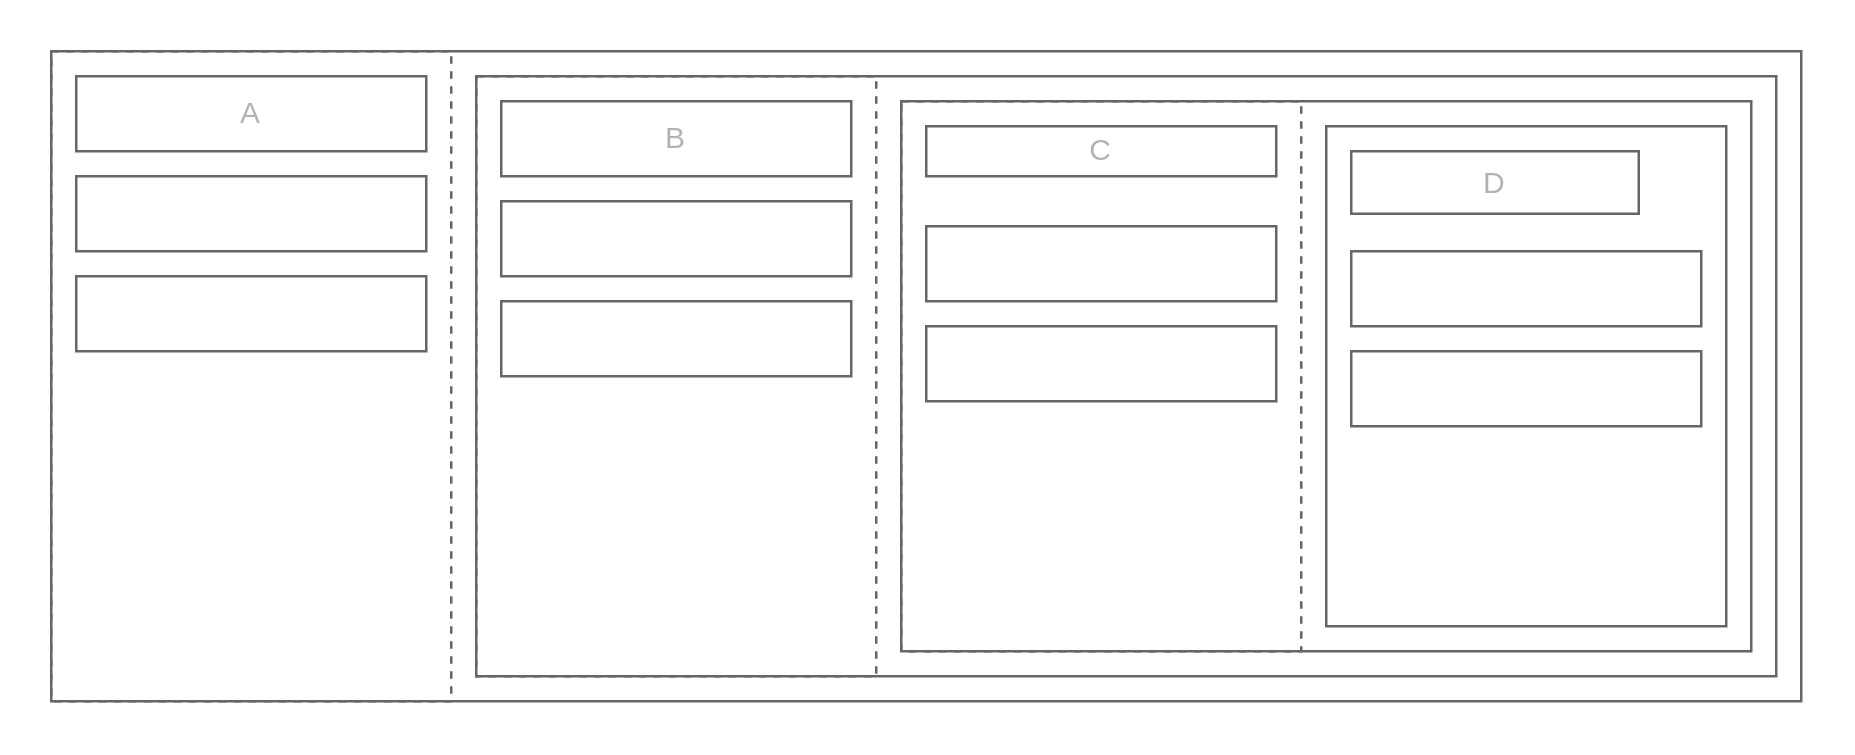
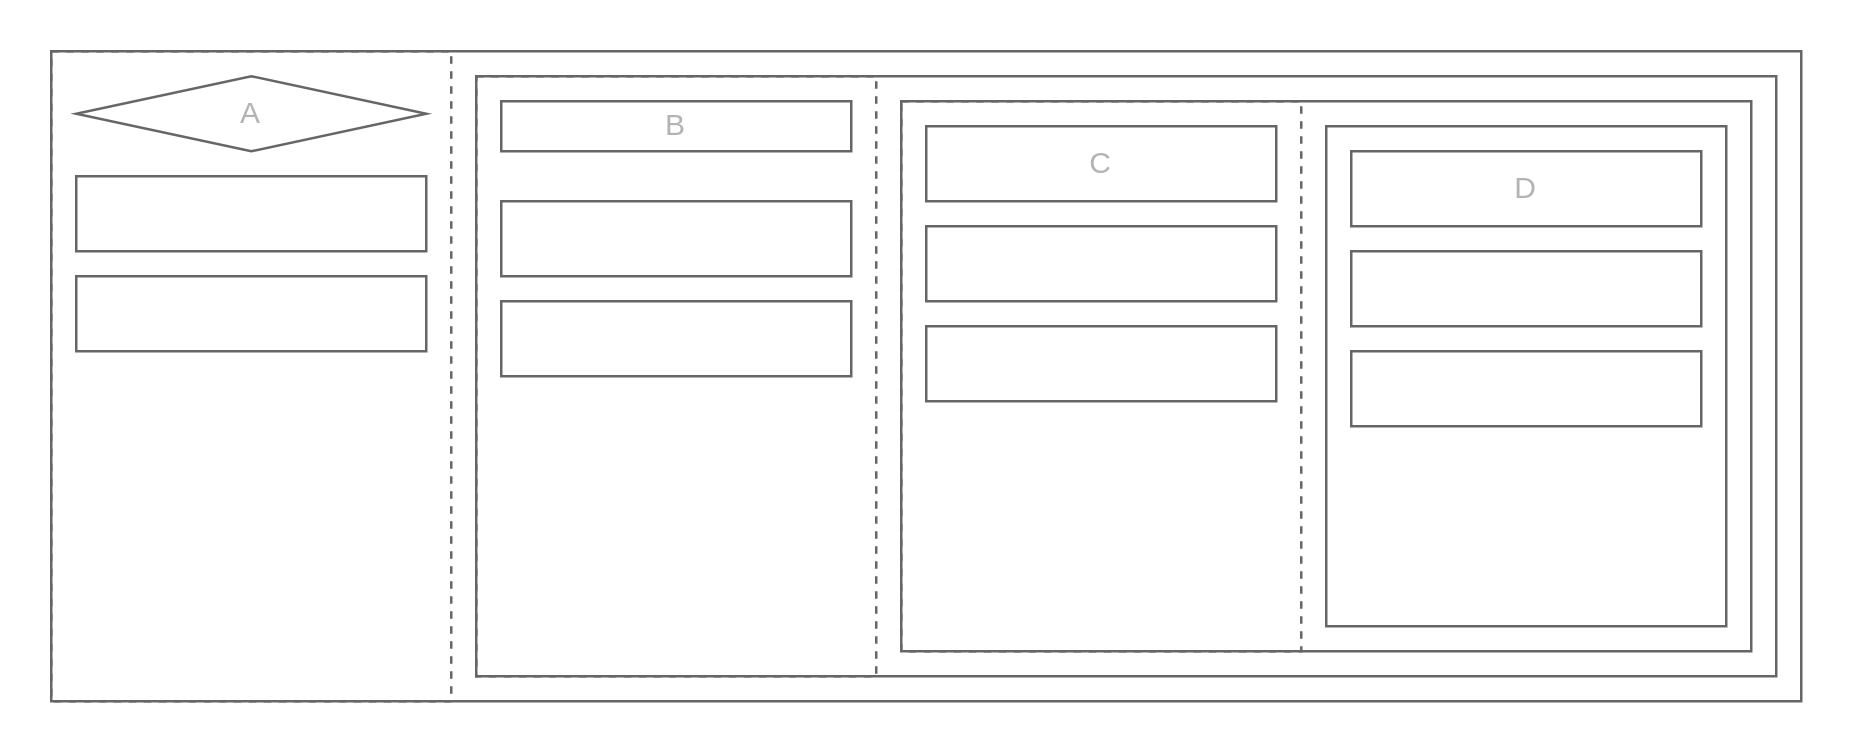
node "A": shape rectangle -> diamond
node "B": size 350x75 -> 350x50
node "C": size 350x50 -> 350x75
node "D": size 288x63 -> 350x75
